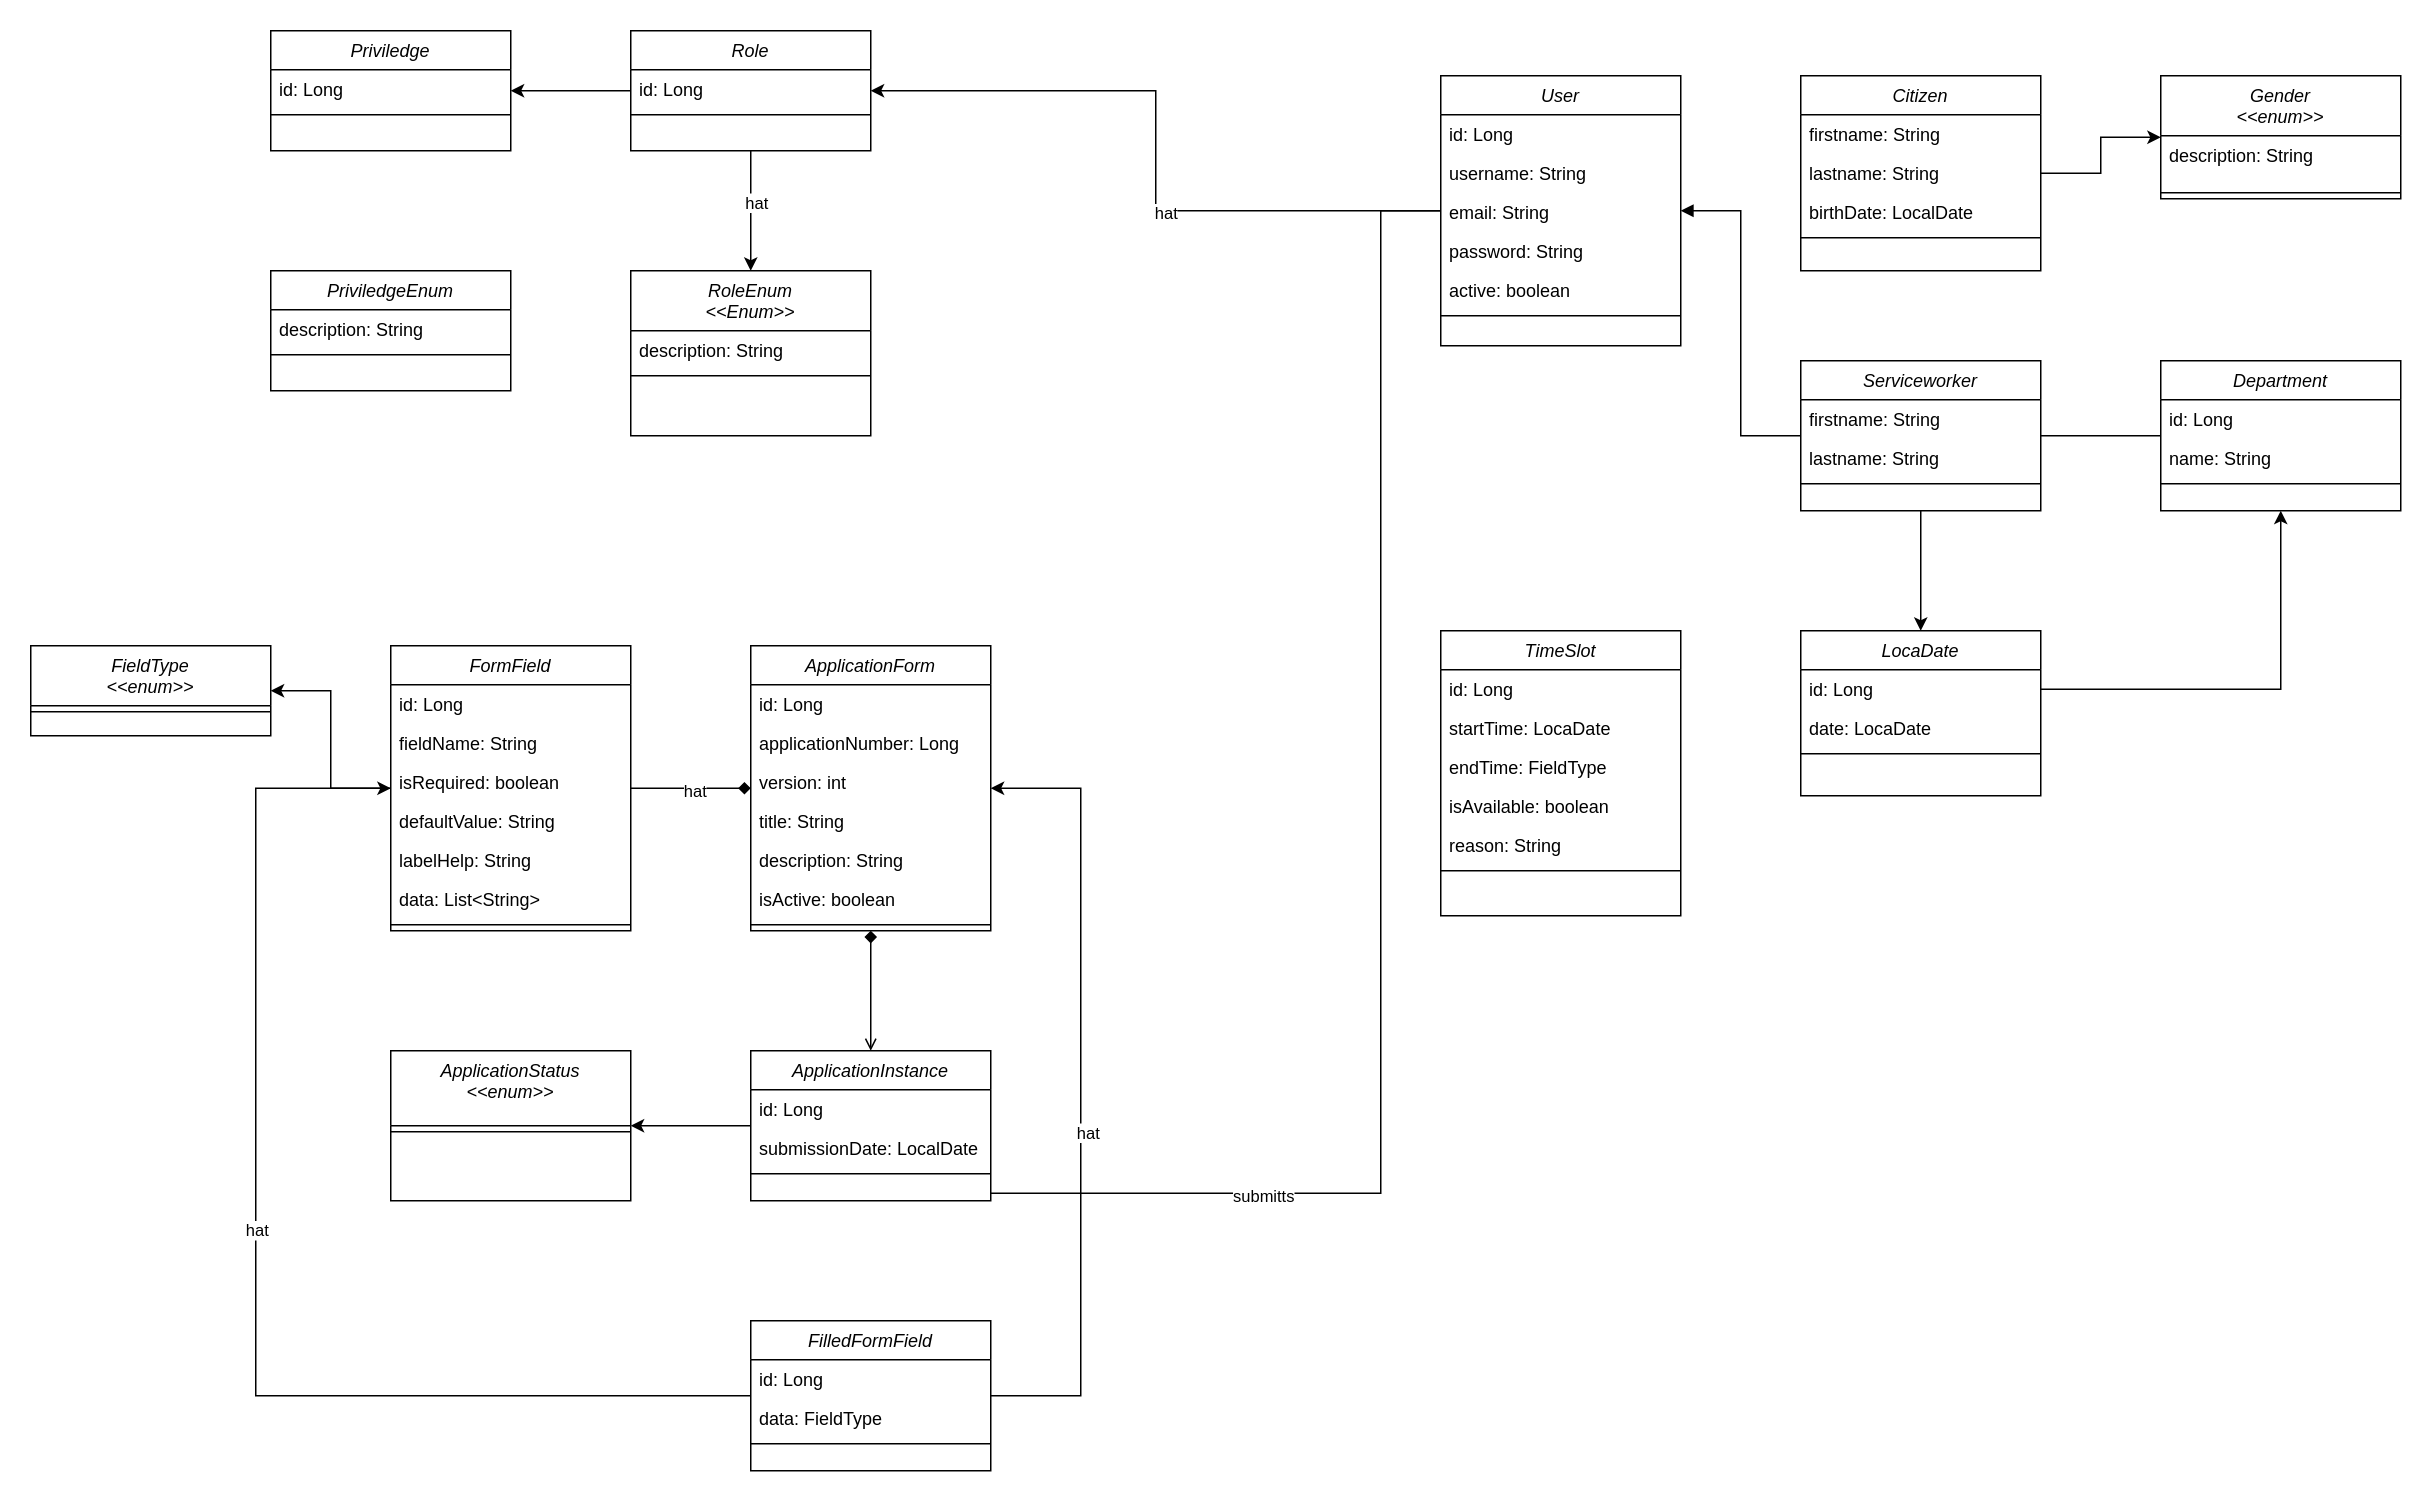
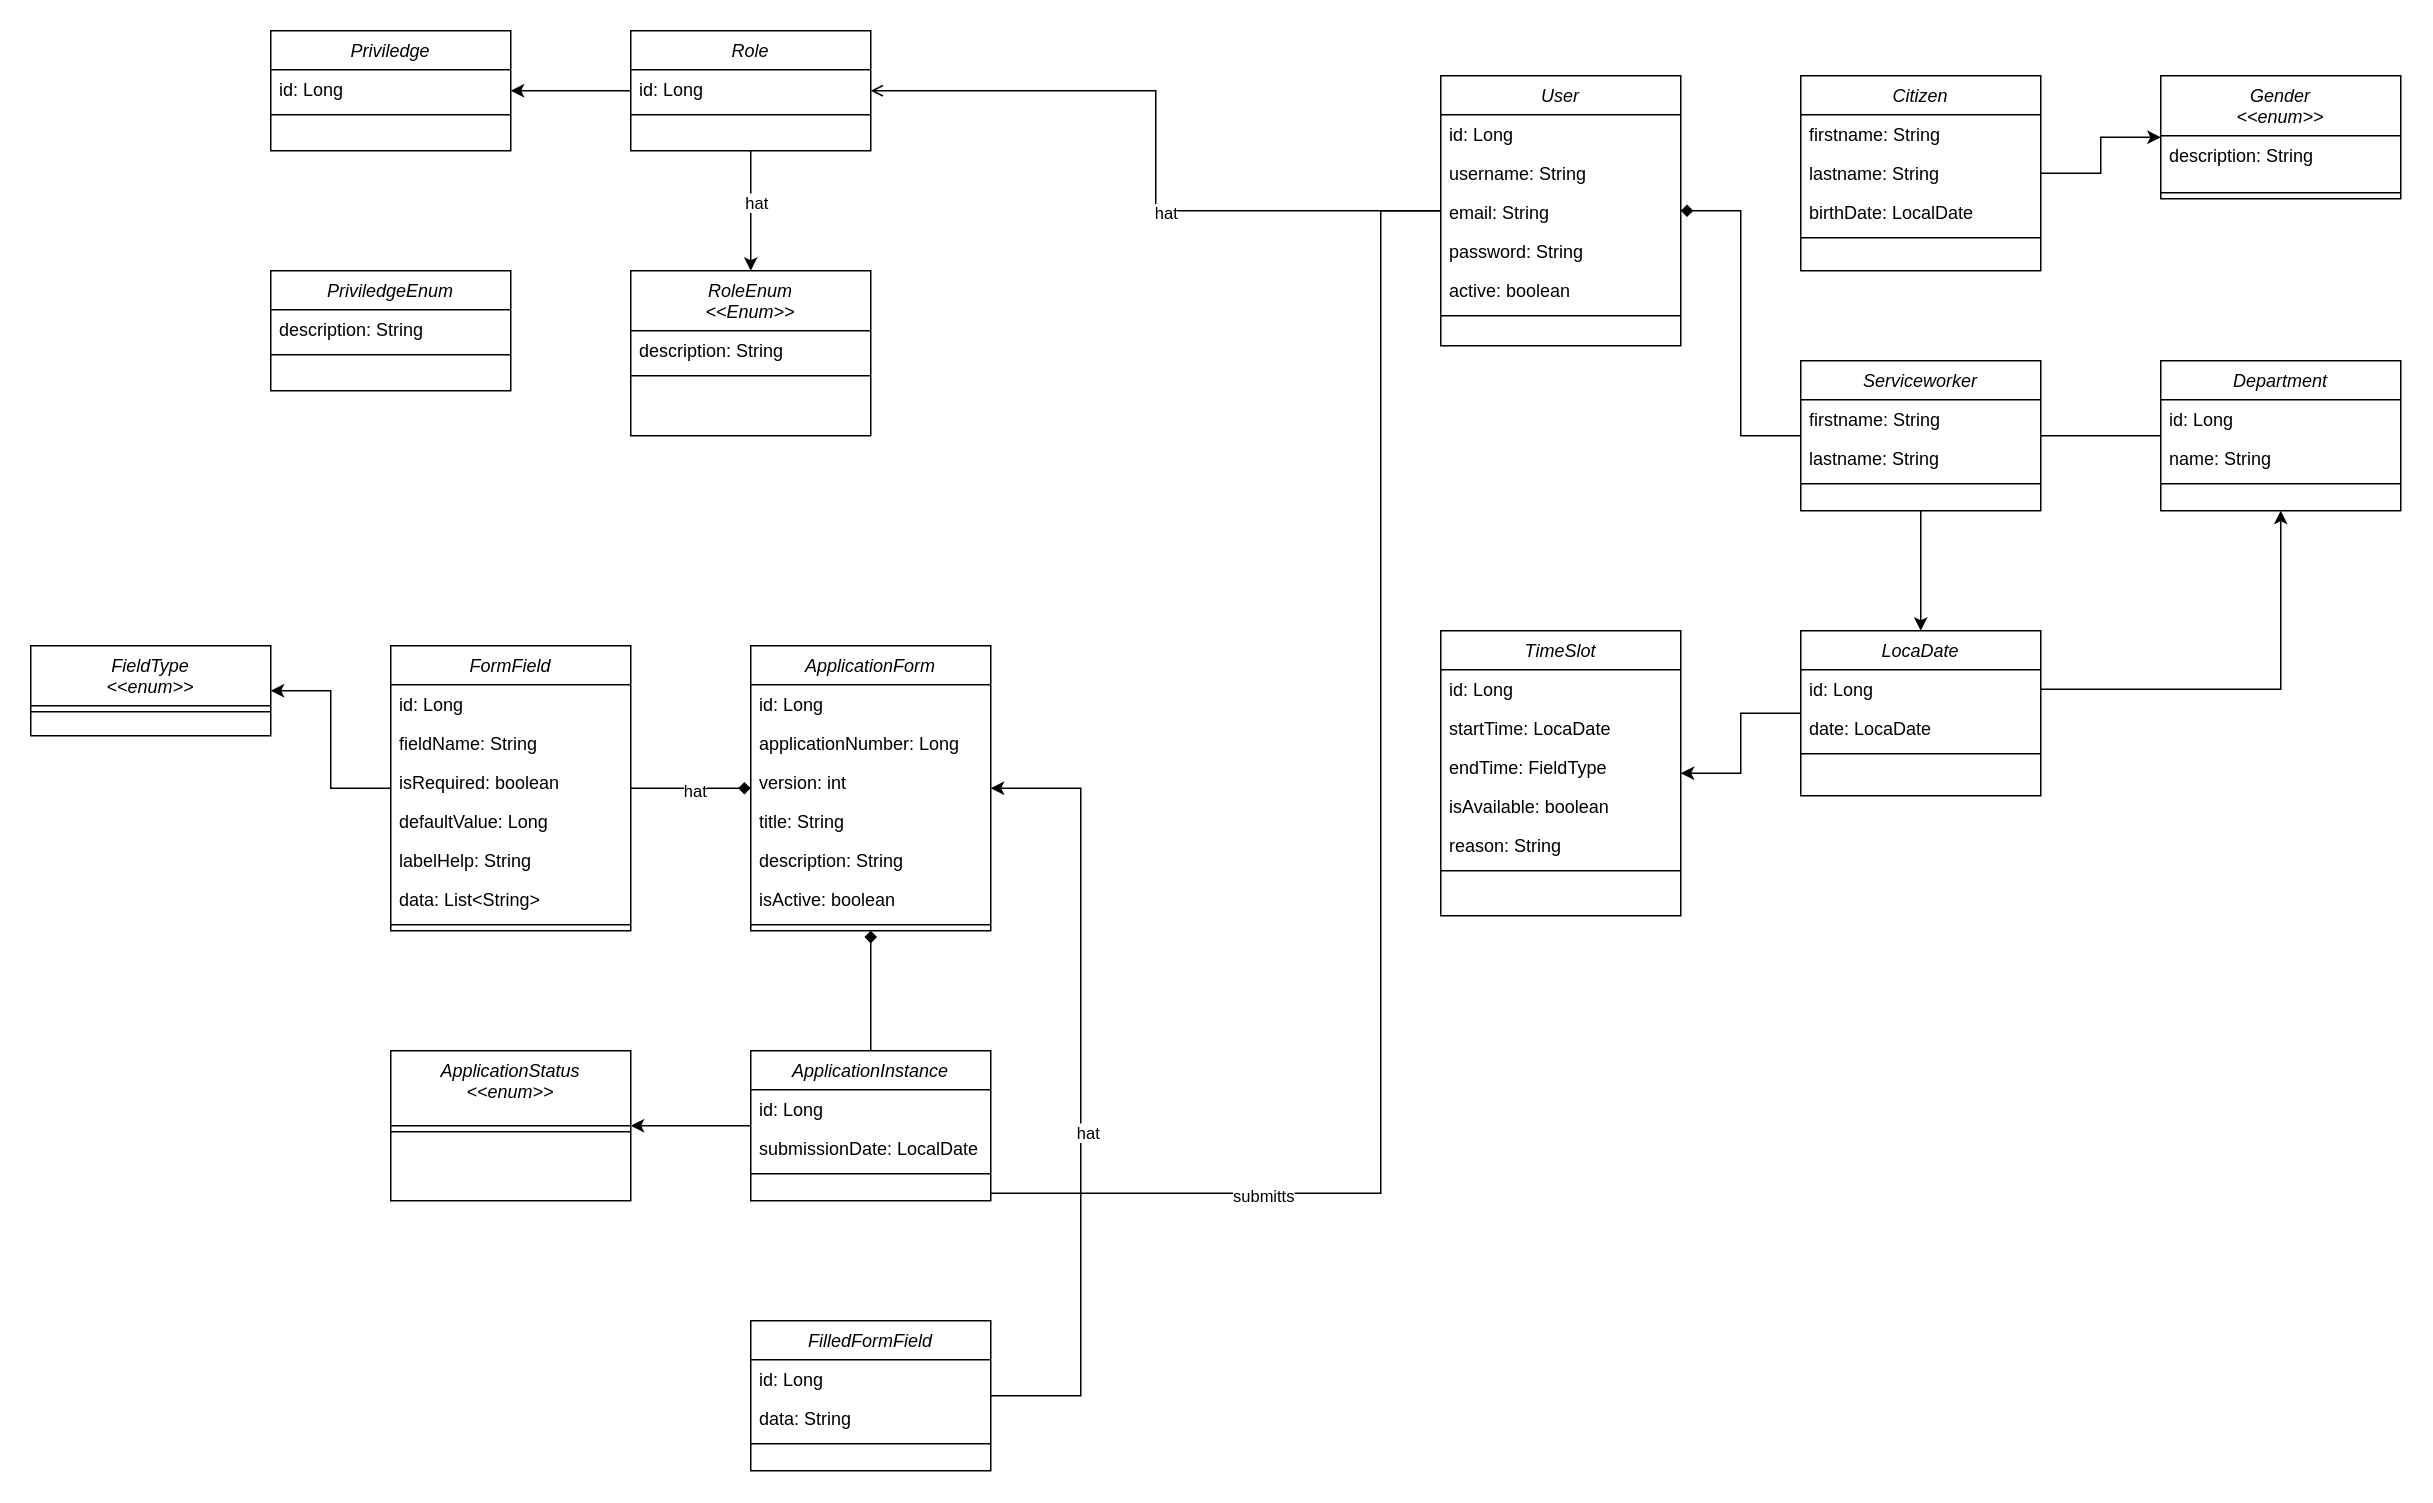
edge "User" -> "Role": arrowhead classic -> open
edge "Serviceworker" -> "User": arrowhead block -> diamond
edge "LocaDate" -> "TimeSlot": added
node "defaultValue: String": label "defaultValue: String" -> "defaultValue: Long"
edge "ApplicationForm" -- "ApplicationInstance": arrowhead open -> none
edge "FilledFormField" -> "FormField": removed, label "hat"
node "data: FieldType": label "data: FieldType" -> "data: String"
